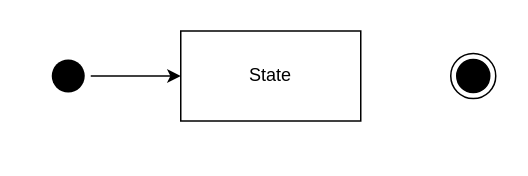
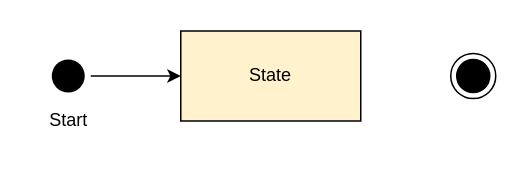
node "State": fillcolor #ffffff -> #fff2cc
node "Start": added
